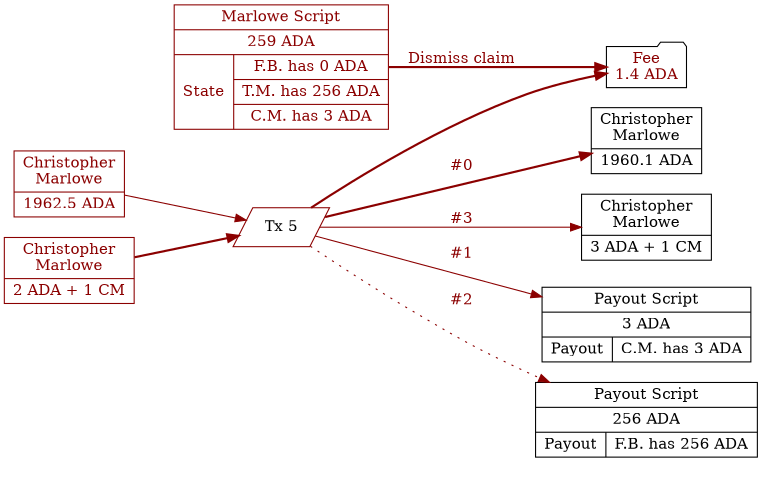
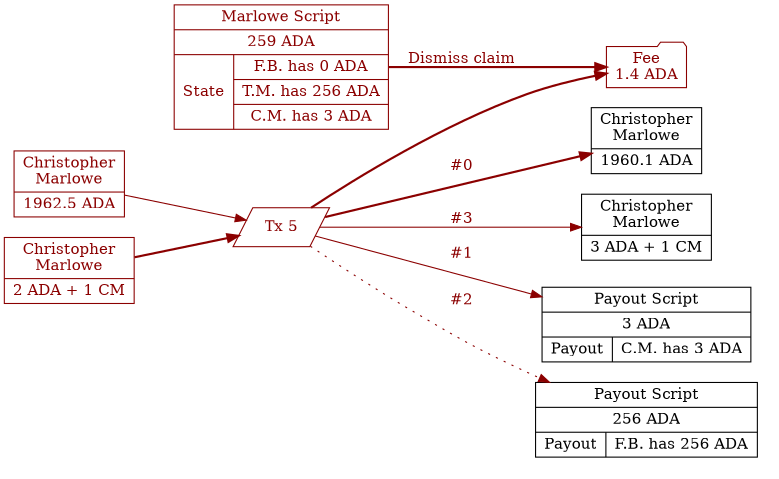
node "Fee 1.4 ADA": color black -> darkred
node "Tx 5": fontcolor black -> darkred
